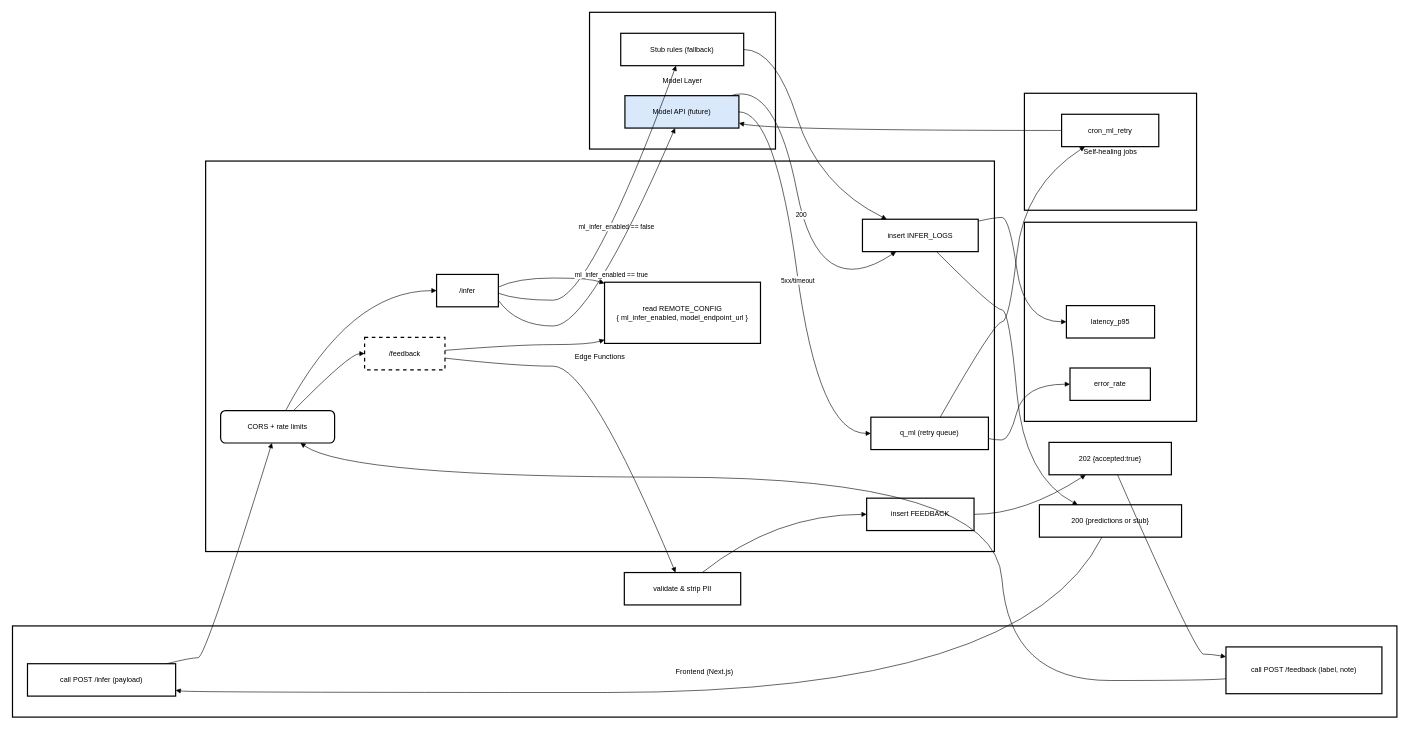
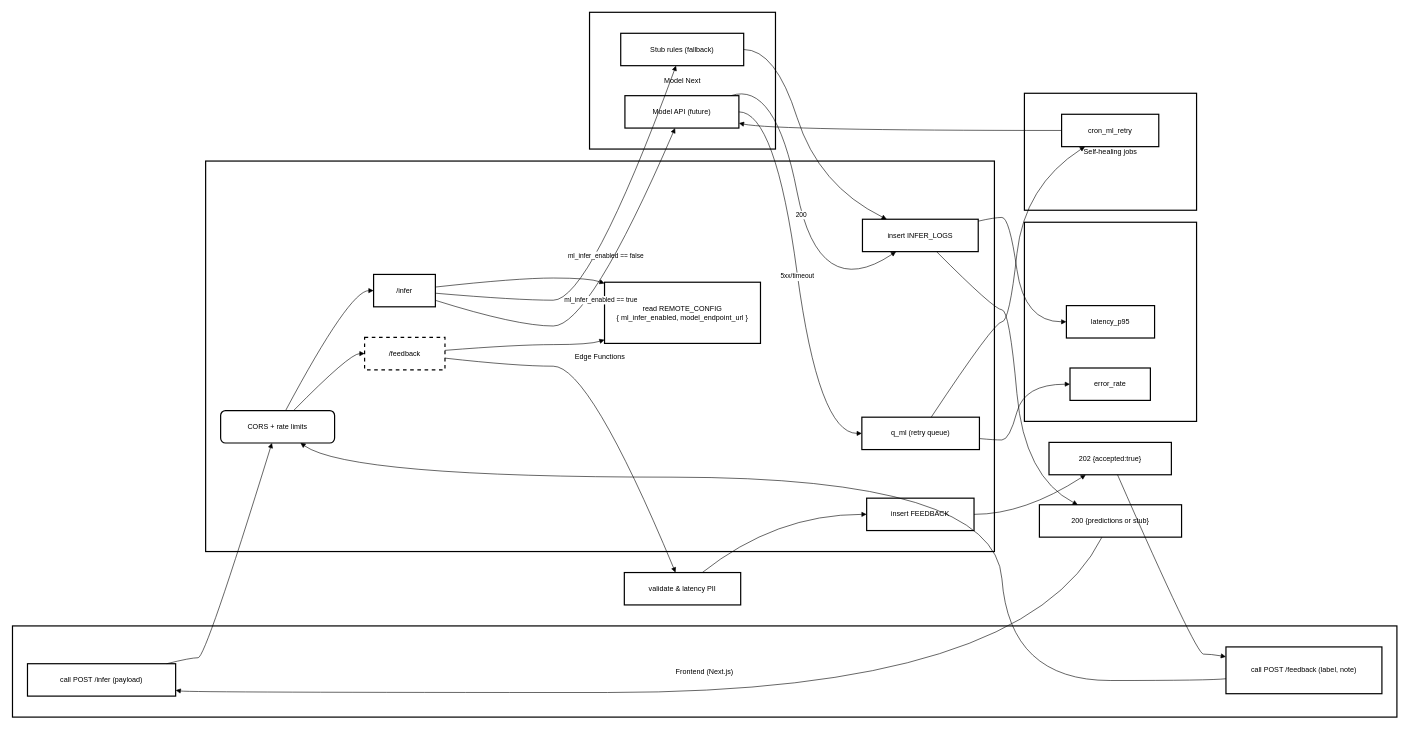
node "Model Layer": label "Model Layer" -> "Model Next"
node "Model API (future)": fillcolor #dae8fc -> #ffffff
node "/infer": moved (467, 291) -> (404, 291)
node "q_ml (retry queue)": moved (930, 434) -> (921, 434)
node "validate & strip PII": label "validate & strip PII" -> "validate & latency PII"
